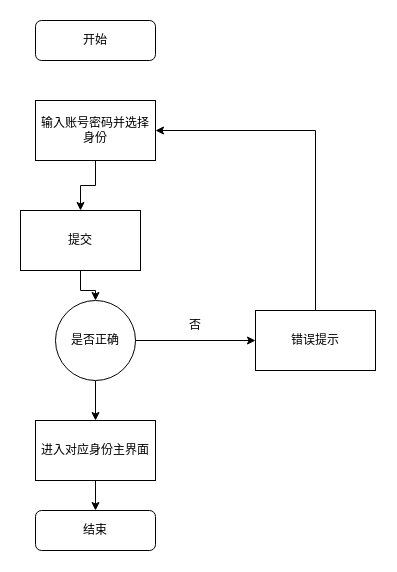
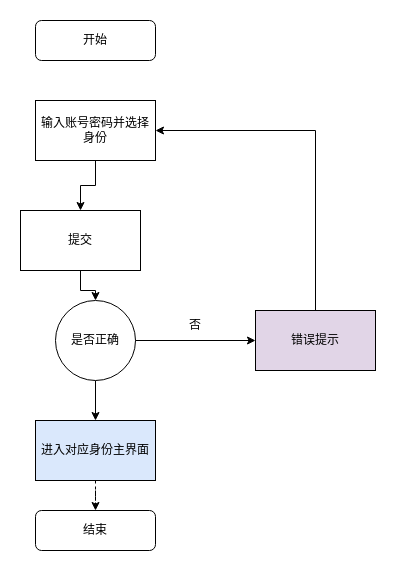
node "错误提示": fillcolor #ffffff -> #e1d5e7
node "进入对应身份主界面": fillcolor #ffffff -> #dae8fc
edge "进入对应身份主界面" -> "结束": style solid -> dashed
